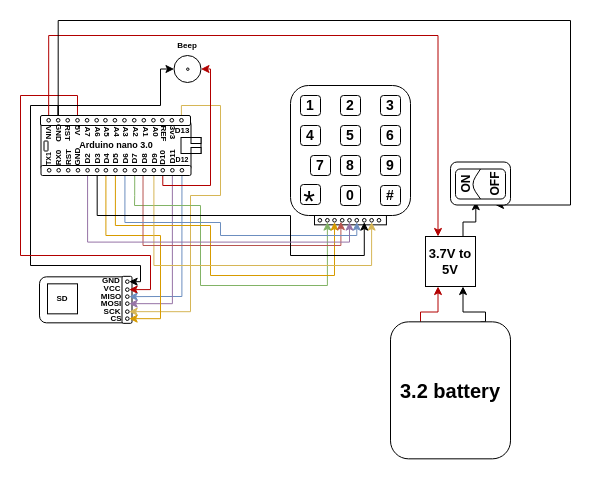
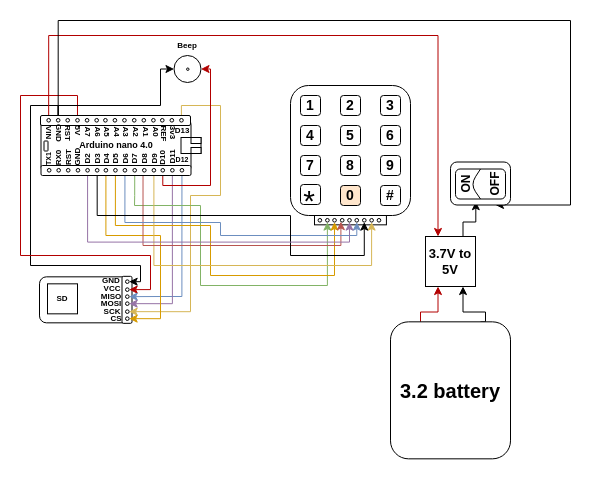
node "Arduino nano 3.0": label "Arduino nano 3.0" -> "Arduino nano 4.0"
node "7": moved (321, 166) -> (311, 166)
node "0": fillcolor #ffffff -> #ffe6cc
